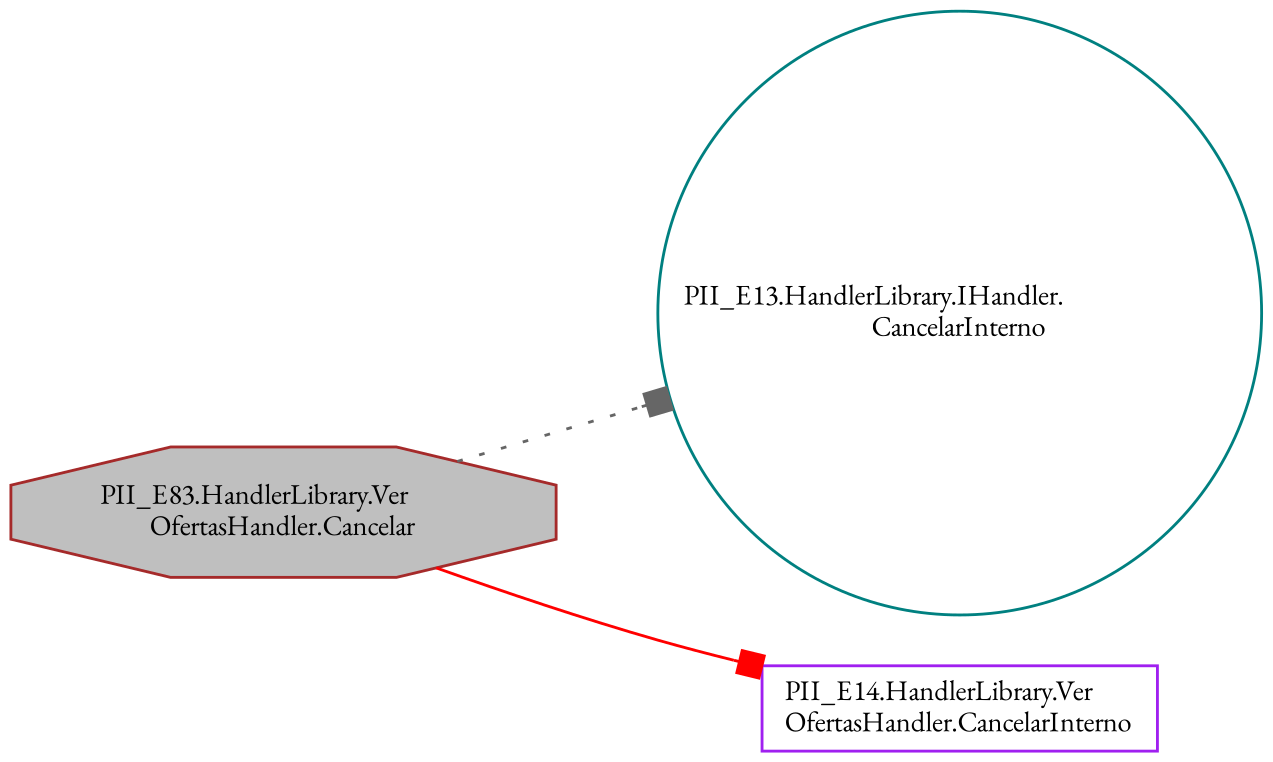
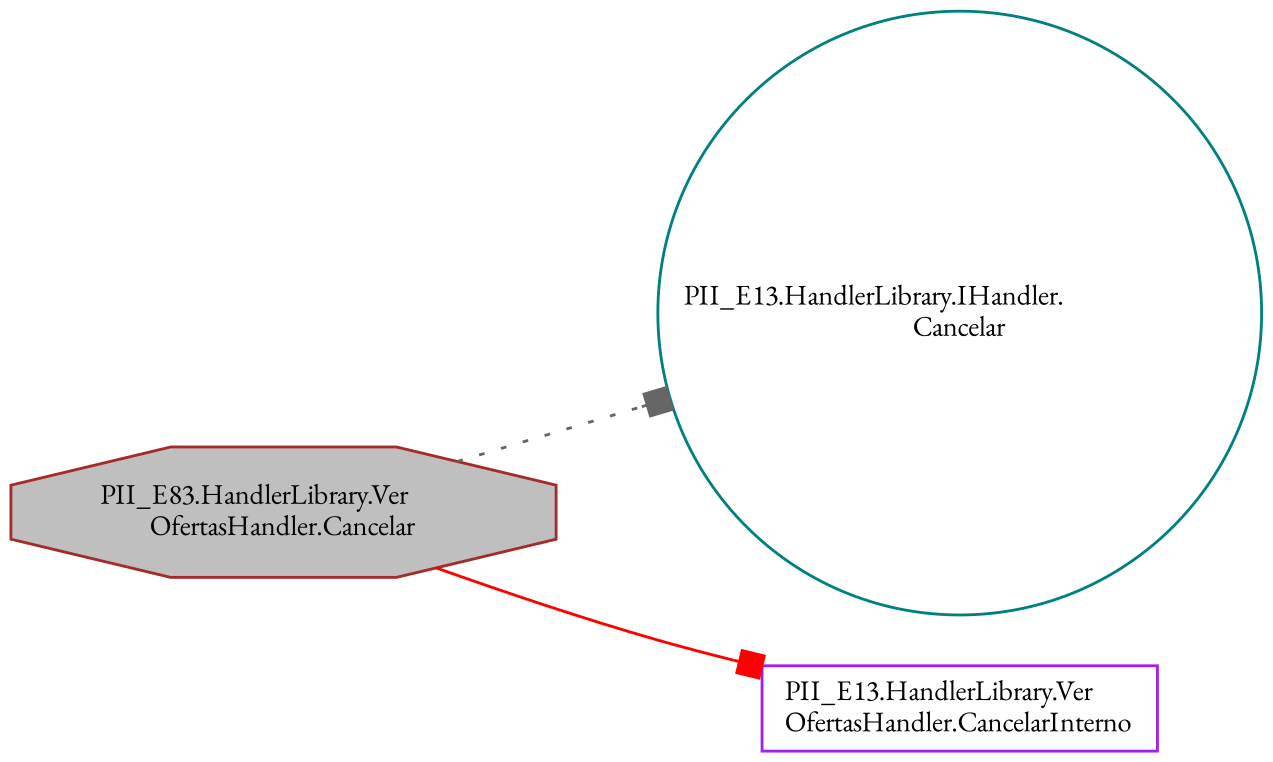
node "PII_E13.HandlerLibrary.IHandler. CancelarInterno": label "PII_E13.HandlerLibrary.IHandler. CancelarInterno" -> "PII_E13.HandlerLibrary.IHandler. Cancelar"
node "PII_E14.HandlerLibrary.Ver OfertasHandler.CancelarInterno": label "PII_E14.HandlerLibrary.Ver OfertasHandler.CancelarInterno" -> "PII_E13.HandlerLibrary.Ver OfertasHandler.CancelarInterno"
